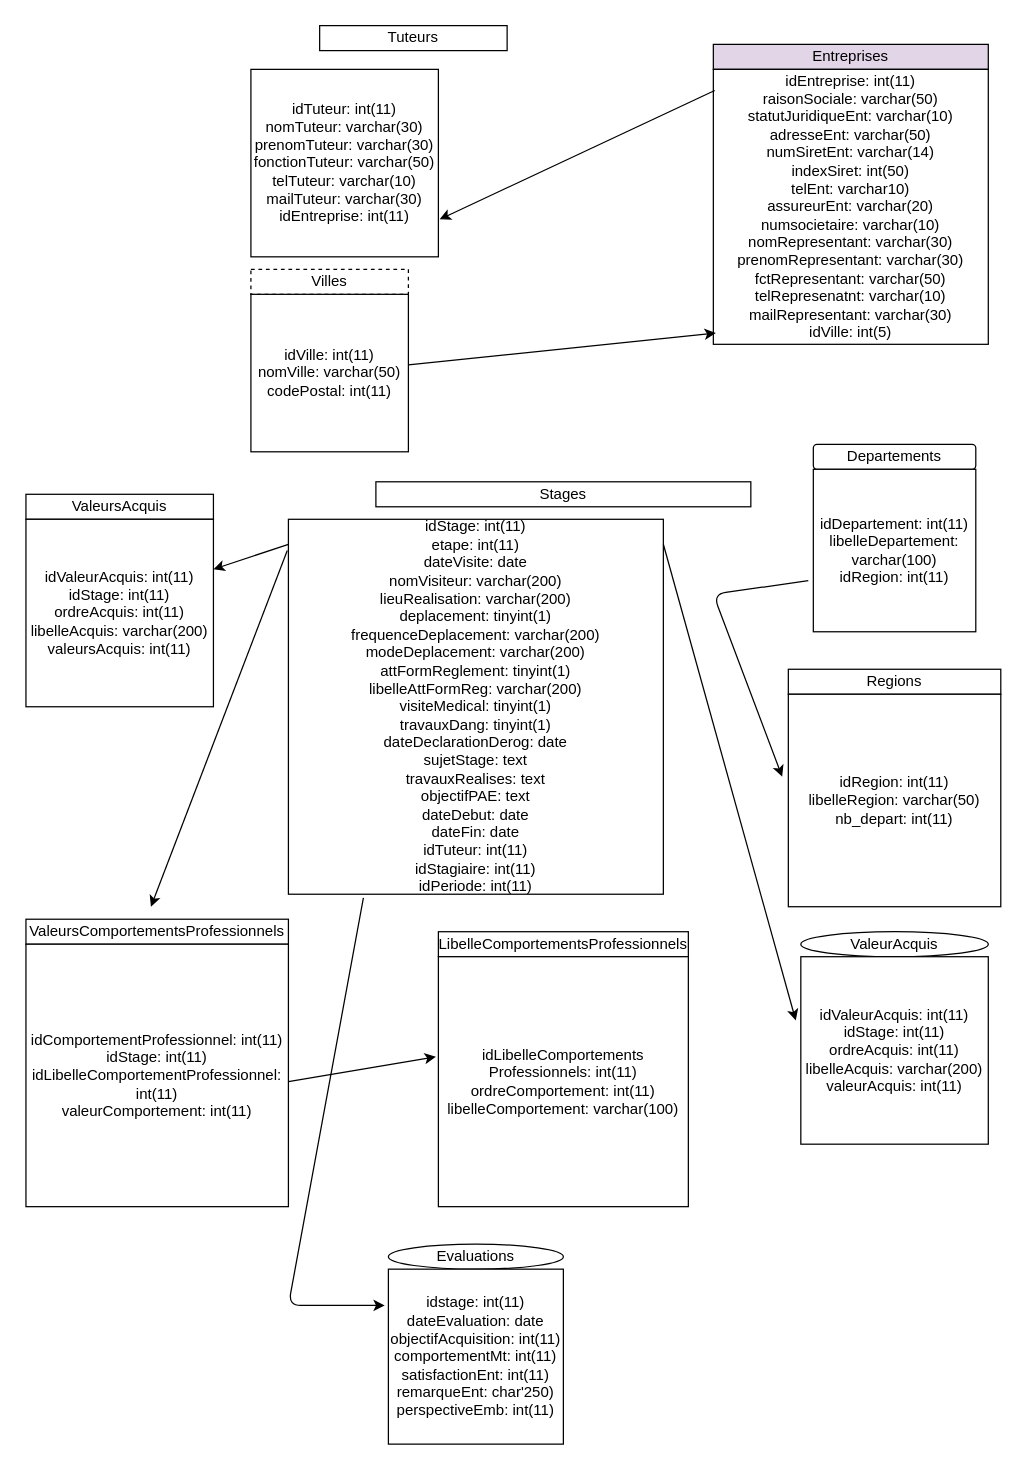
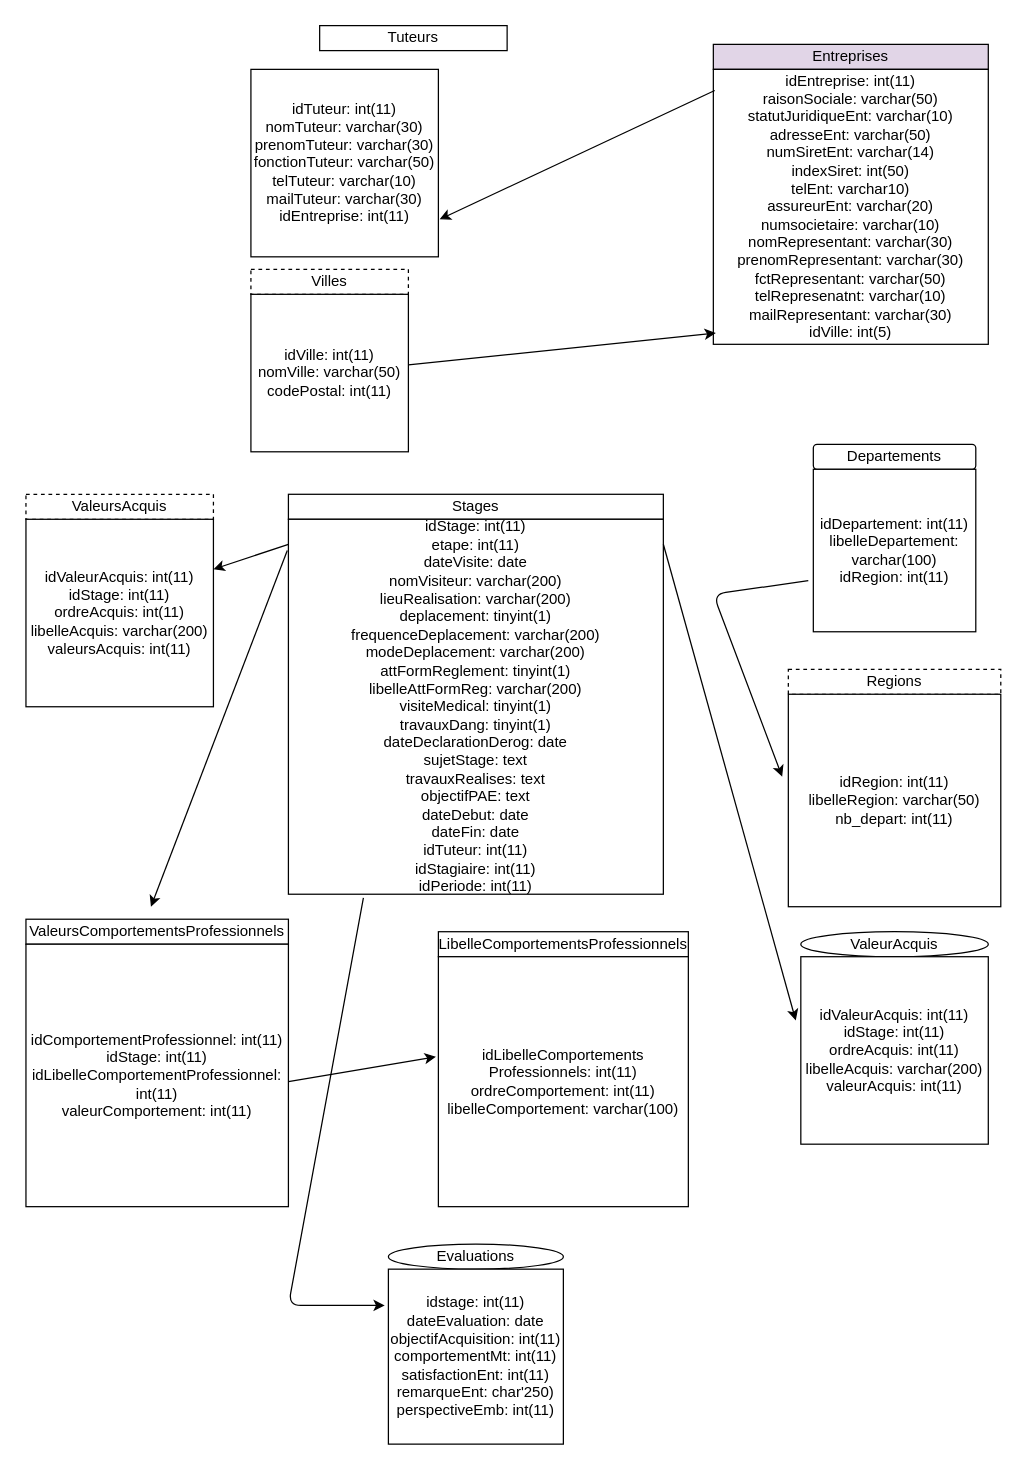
node "Stages": moved (563, 494) -> (476, 507)
node "ValeursAcquis": style solid -> dashed
node "Regions": style solid -> dashed
